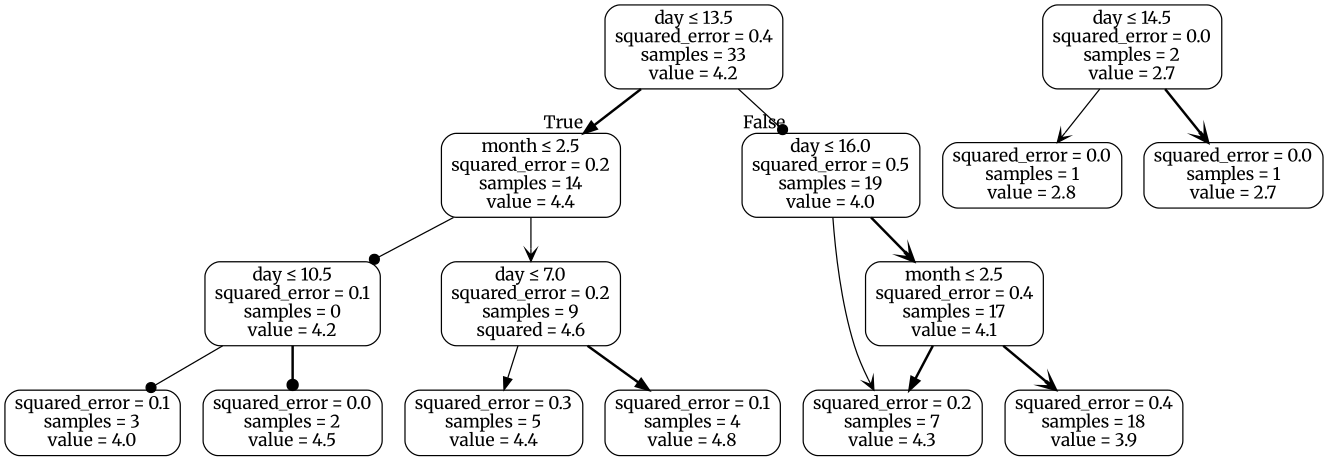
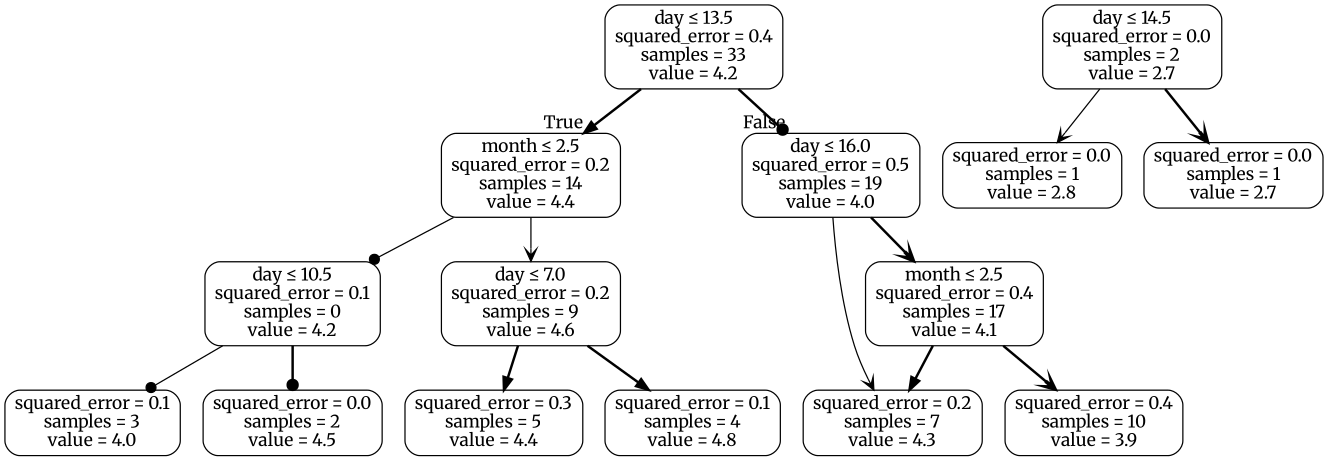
edge "day ≤ 13.5" -> "day ≤ 16.0": style solid -> bold
node "day ≤ 7.0": text "squared = 4.6" -> "value = 4.6"
edge "day ≤ 7.0" -> "squared_error = 0.3": style solid -> bold
node "squared_error = 0.4": text "samples = 18" -> "samples = 10"
